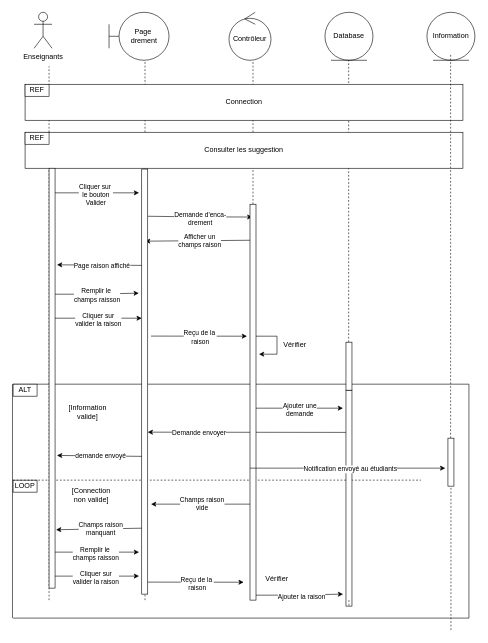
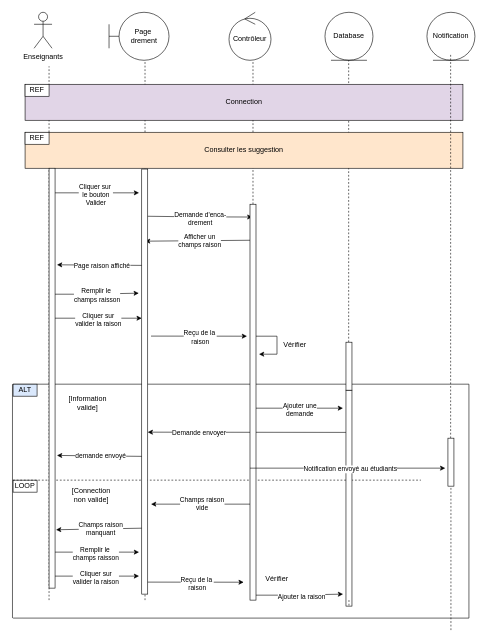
node "Information": label "Information" -> "Notification"
node "Connection": fillcolor #ffffff -> #e1d5e7
node "Consulter les suggestion": fillcolor #ffffff -> #ffe6cc
node "ALT": fillcolor #ffffff -> #dae8fc
node "[Information valide]": moved (87, 413) -> (87, 404)
